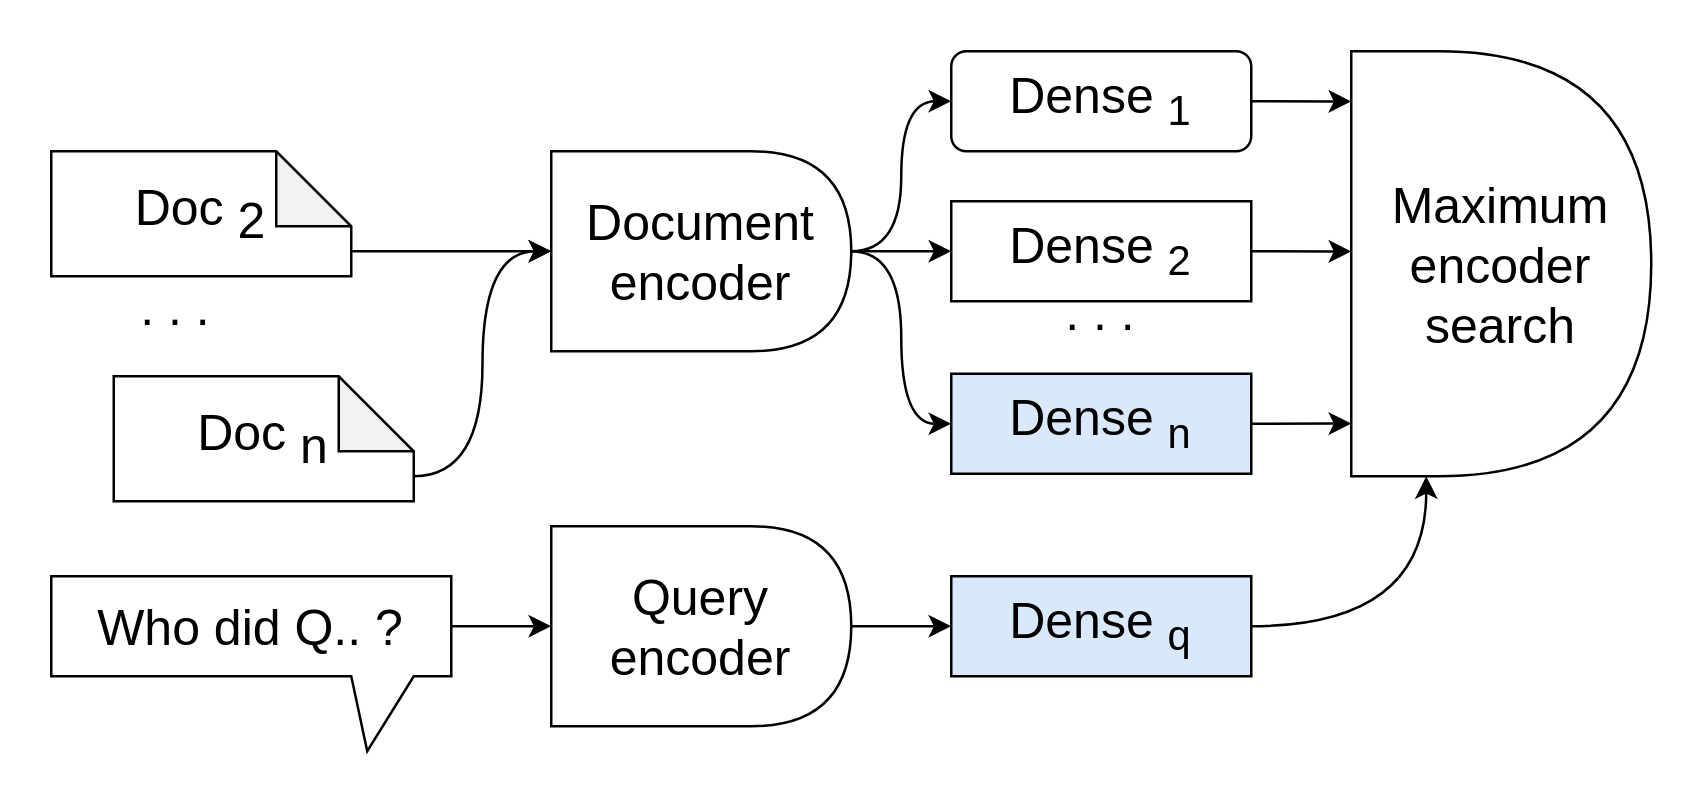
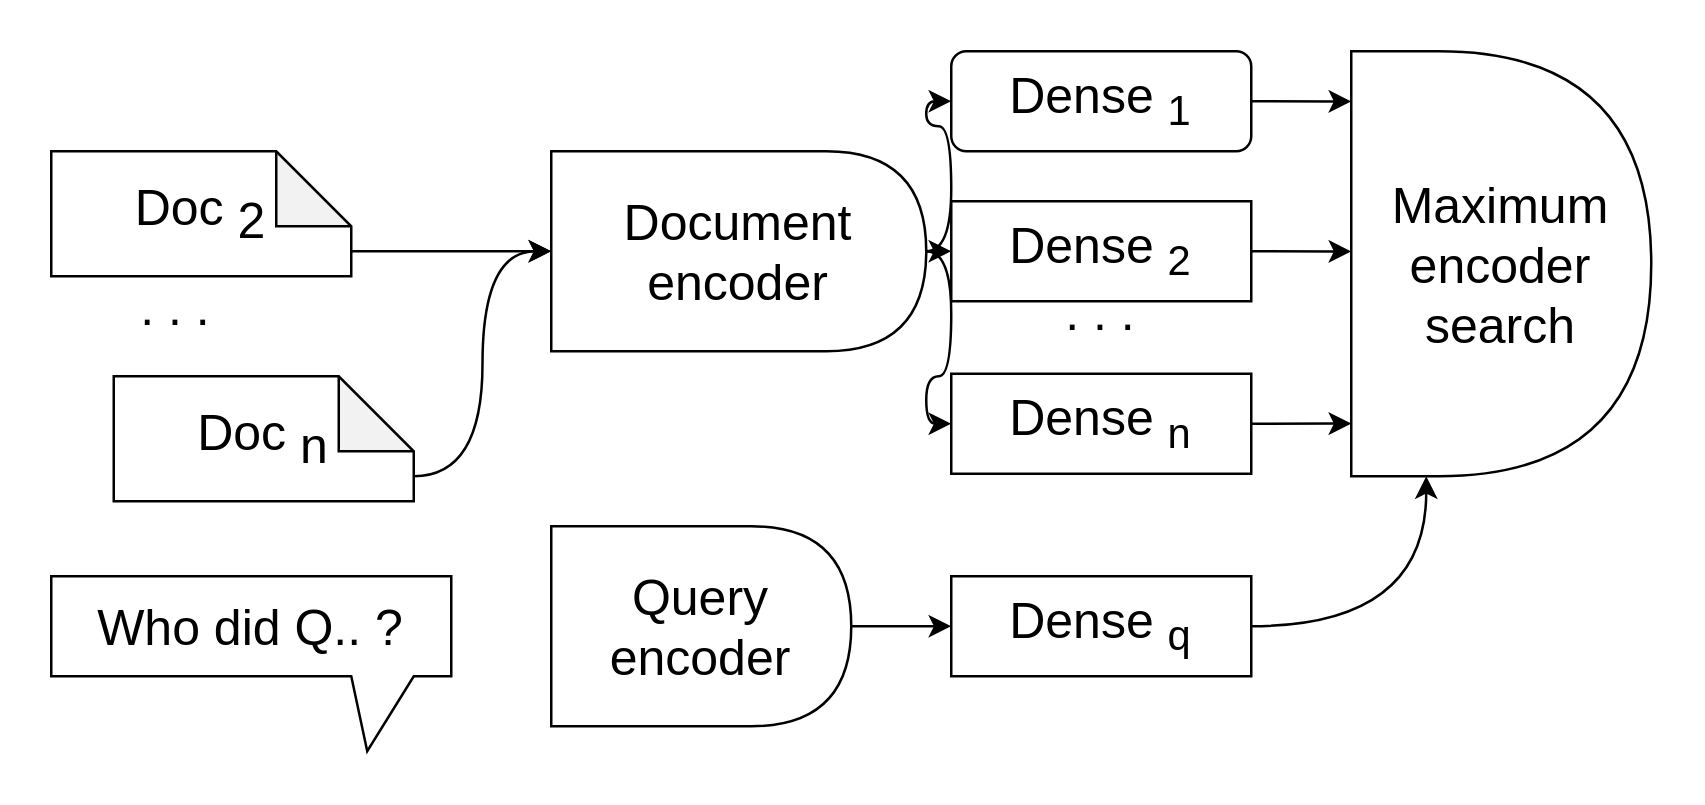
node "Document encoder": size 300x200 -> 375x200
node "Dense n": fillcolor #dae8fc -> #ffffff
edge "Who did Q.. ?" -> "Query encoder": removed
node "Dense q": fillcolor #dae8fc -> #ffffff
